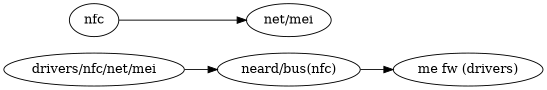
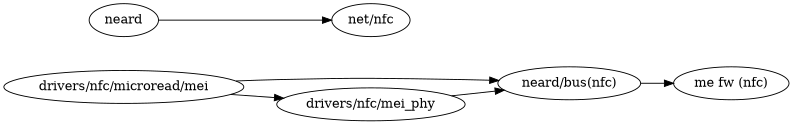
node "nfc": label "nfc" -> "neard"
node "net/mei": label "net/mei" -> "net/nfc"
node "drivers/nfc/net/mei": label "drivers/nfc/net/mei" -> "drivers/nfc/microread/mei"
node "me fw (drivers)": label "me fw (drivers)" -> "me fw (nfc)"
node "drivers/nfc/mei_phy": added
